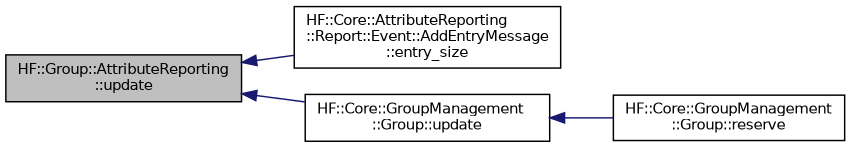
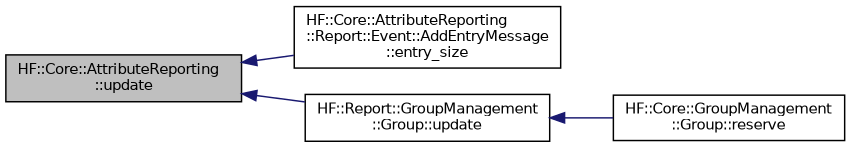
node "HF::Group::AttributeReporting ::update": label "HF::Group::AttributeReporting ::update" -> "HF::Core::AttributeReporting ::update"
node "HF::Core::GroupManagement ::Group::update": label "HF::Core::GroupManagement ::Group::update" -> "HF::Report::GroupManagement ::Group::update"
